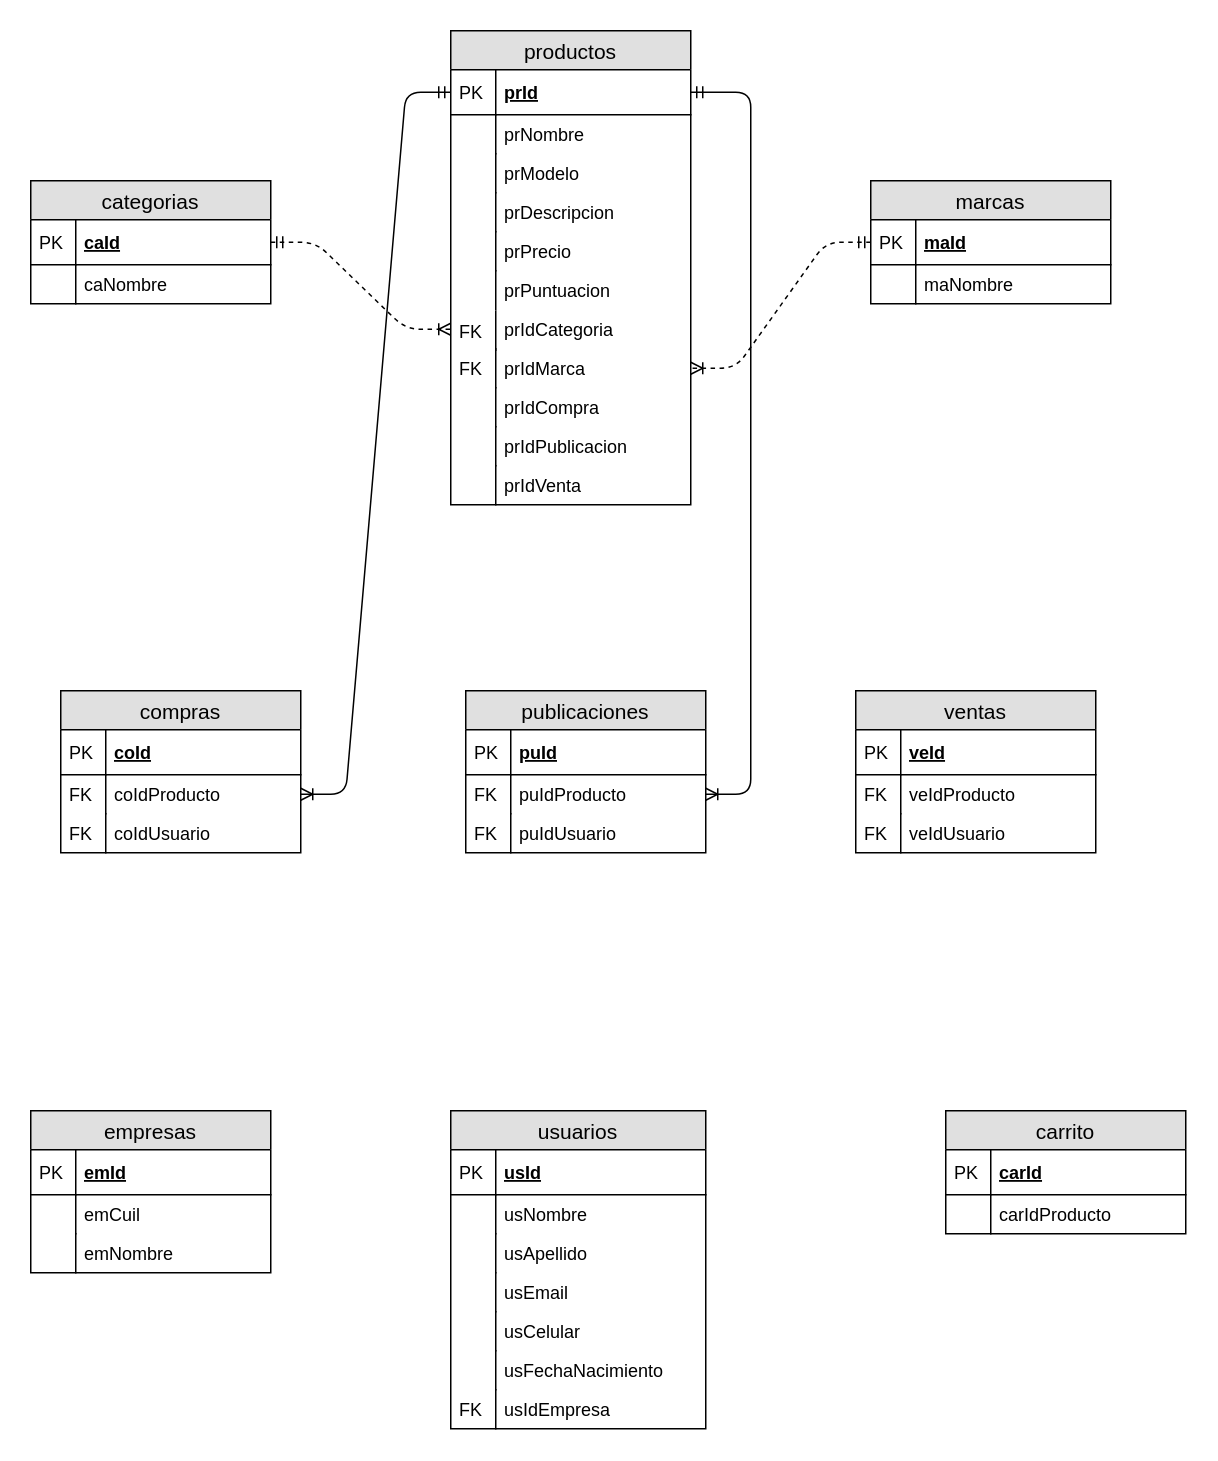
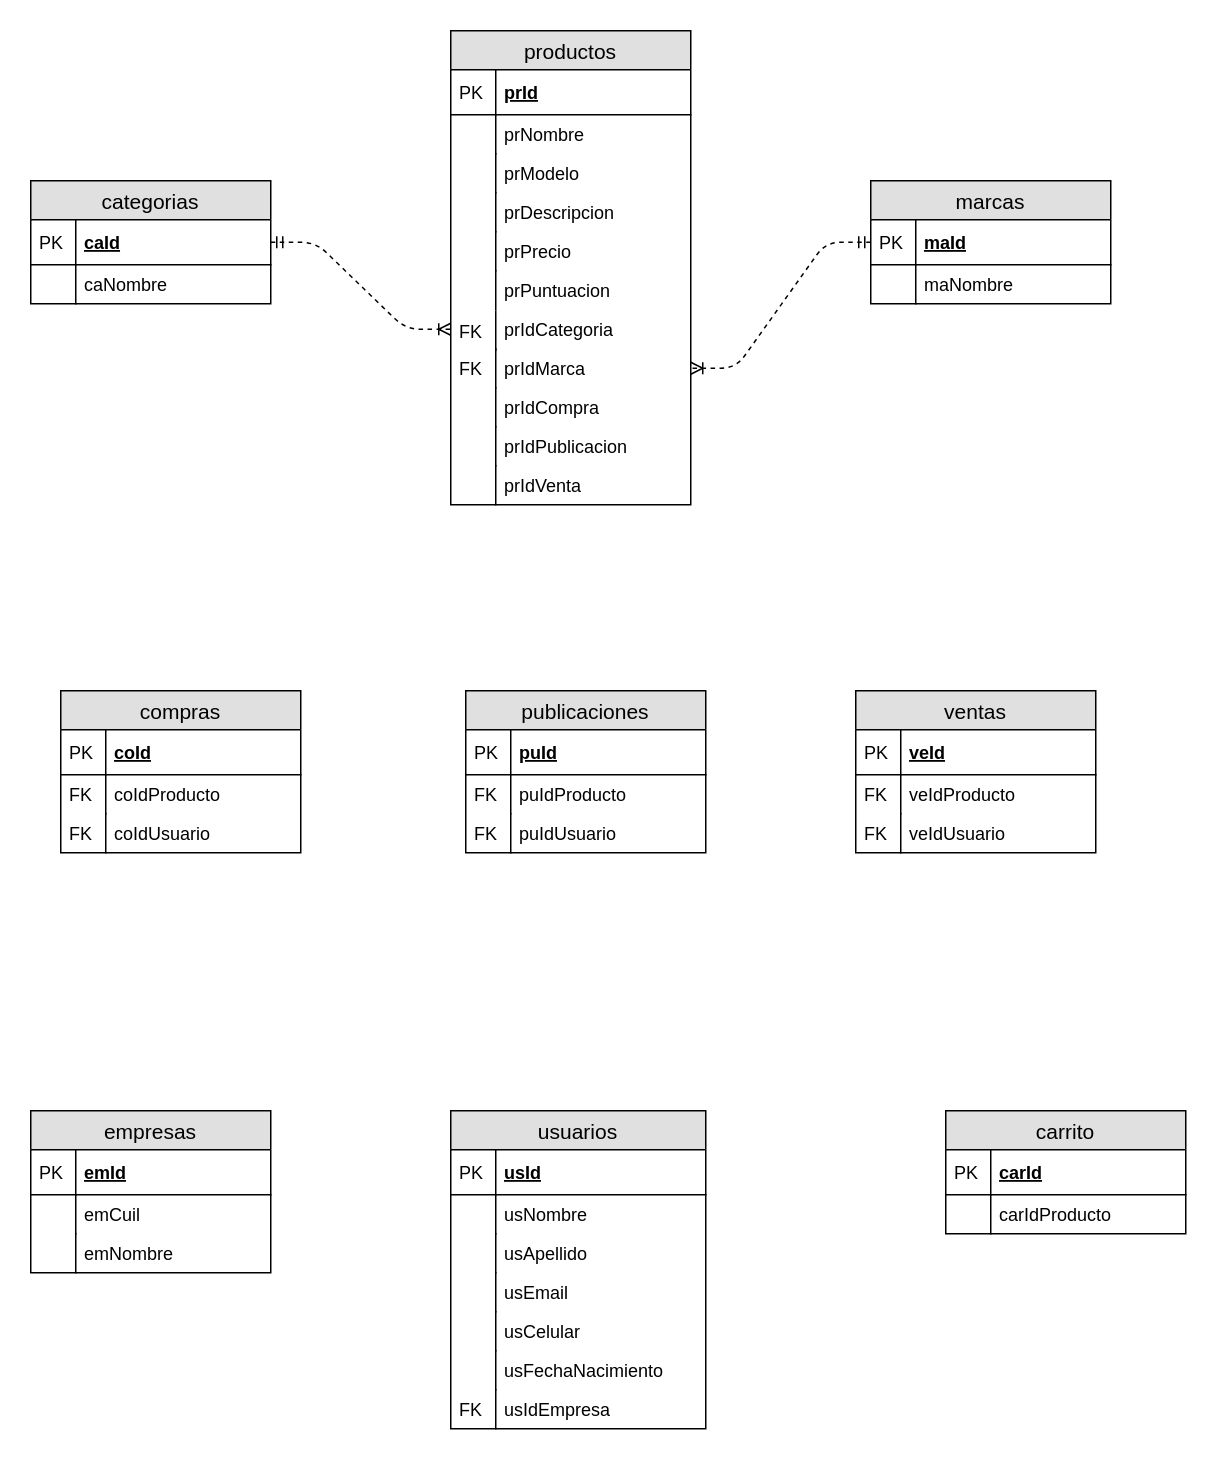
edge "prId" -- "coIdProducto": removed
edge "prId" -- "puIdProducto": removed
